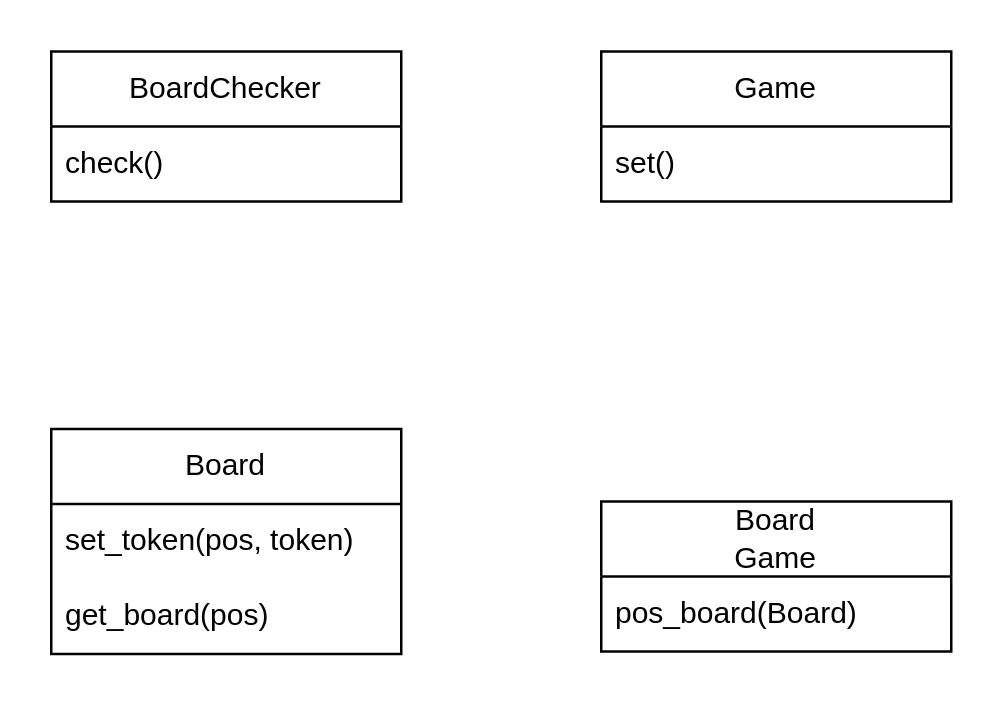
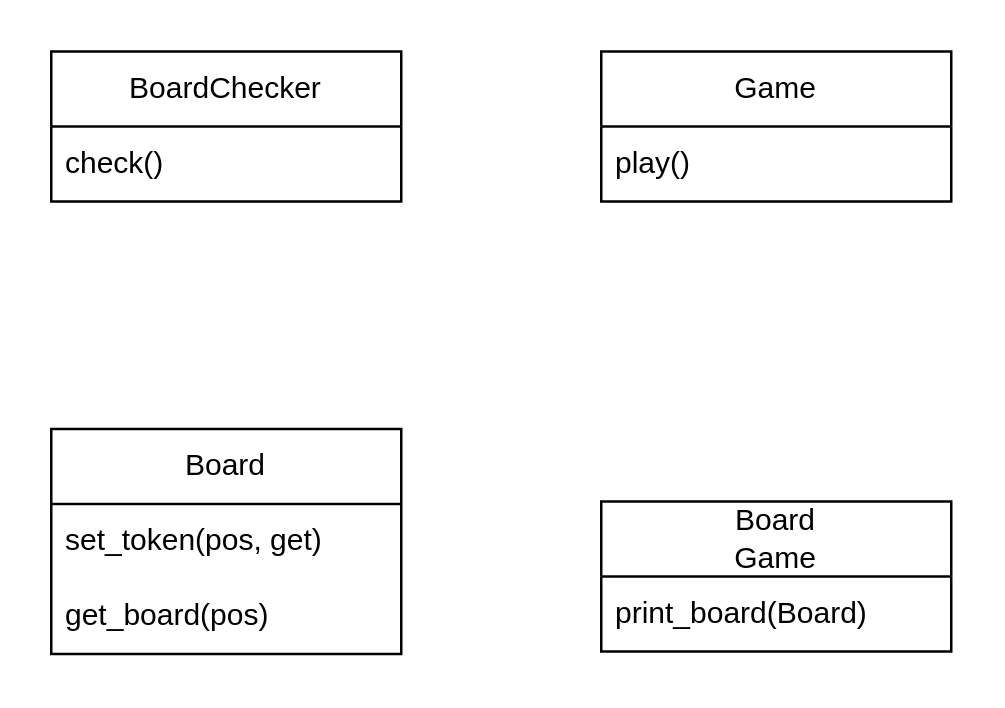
node "set()": label "set()" -> "play()"
node "set_token(pos, token)": label "set_token(pos, token)" -> "set_token(pos, get)"
node "pos_board(Board)": label "pos_board(Board)" -> "print_board(Board)"
